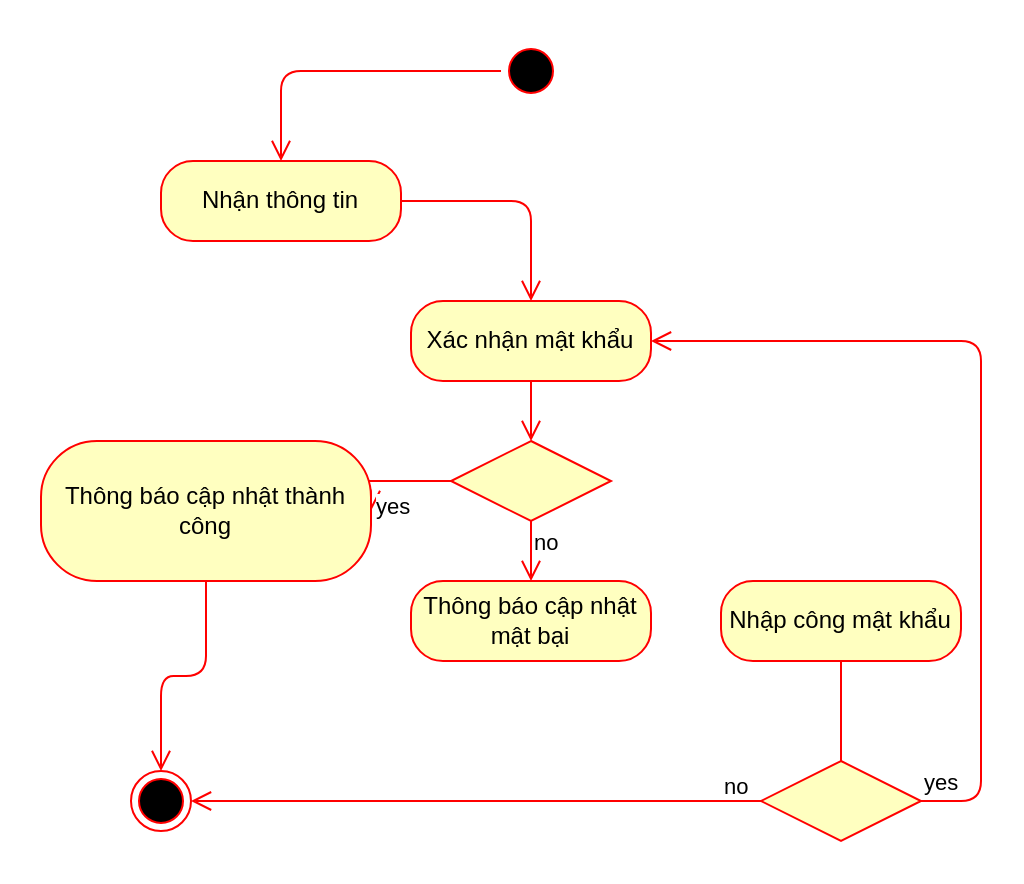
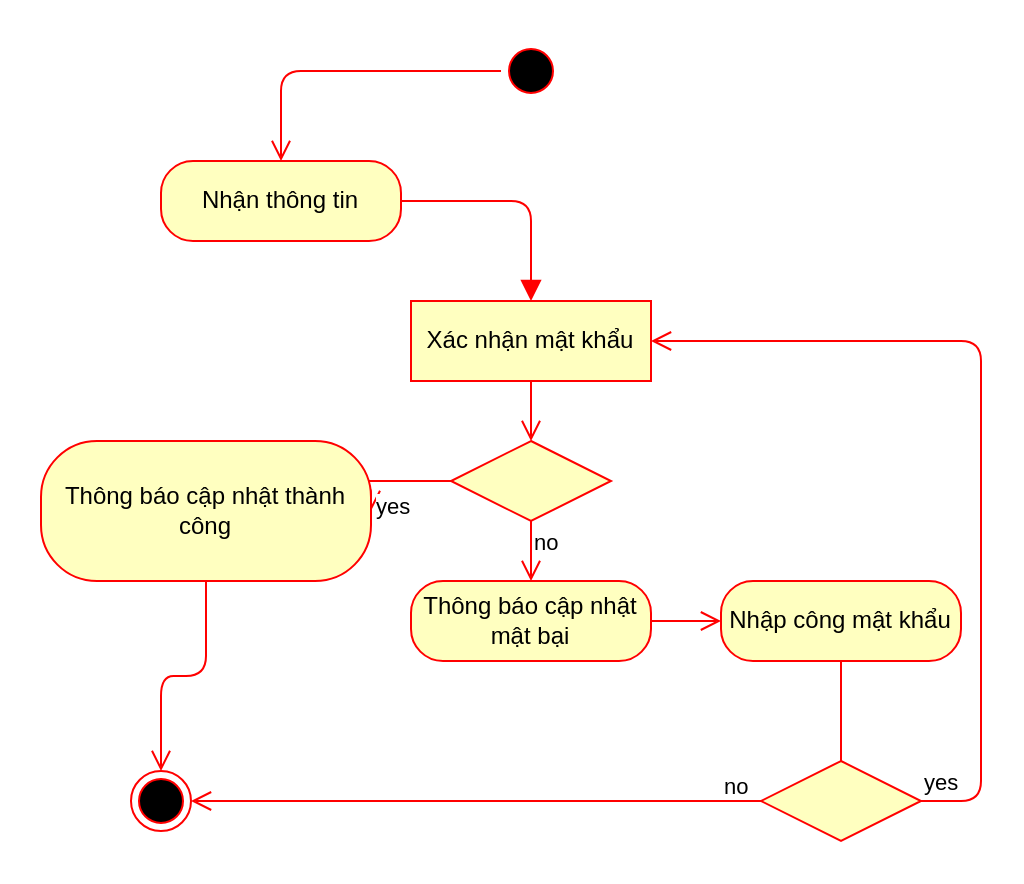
edge "Nhận thông tin" -> "Xác nhận mật khẩu": arrowhead open -> block
node "Xác nhận mật khẩu": shape rounded rectangle -> rectangle
edge "Thông báo cập nhật mật bại" -> "Nhập công mật khẩu": added
